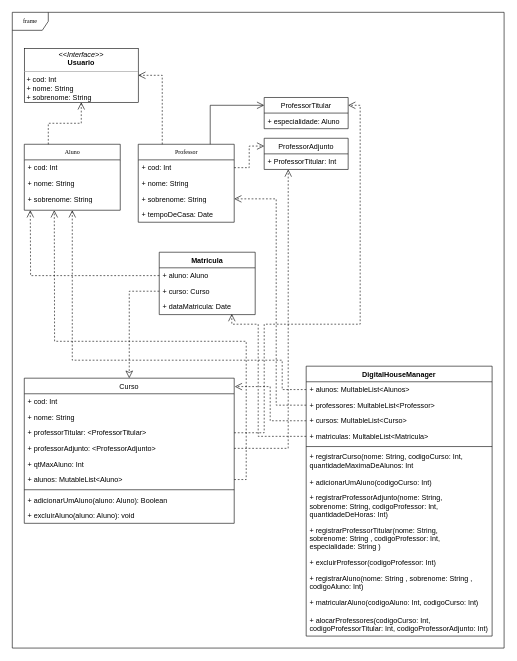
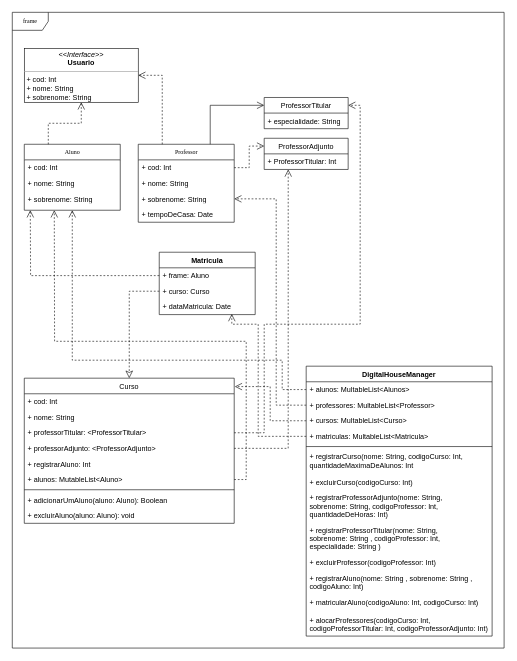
node "+ especialidade: Aluno": label "+ especialidade: Aluno" -> "+ especialidade: String"
node "+ aluno: Aluno": label "+ aluno: Aluno" -> "+ frame: Aluno"
node "+ qtMaxAluno: Int": label "+ qtMaxAluno: Int" -> "+ registrarAluno: Int"
node "+ adicionarUmAluno(codigoCurso: Int)": label "+ adicionarUmAluno(codigoCurso: Int)" -> "+ excluirCurso(codigoCurso: Int)"
